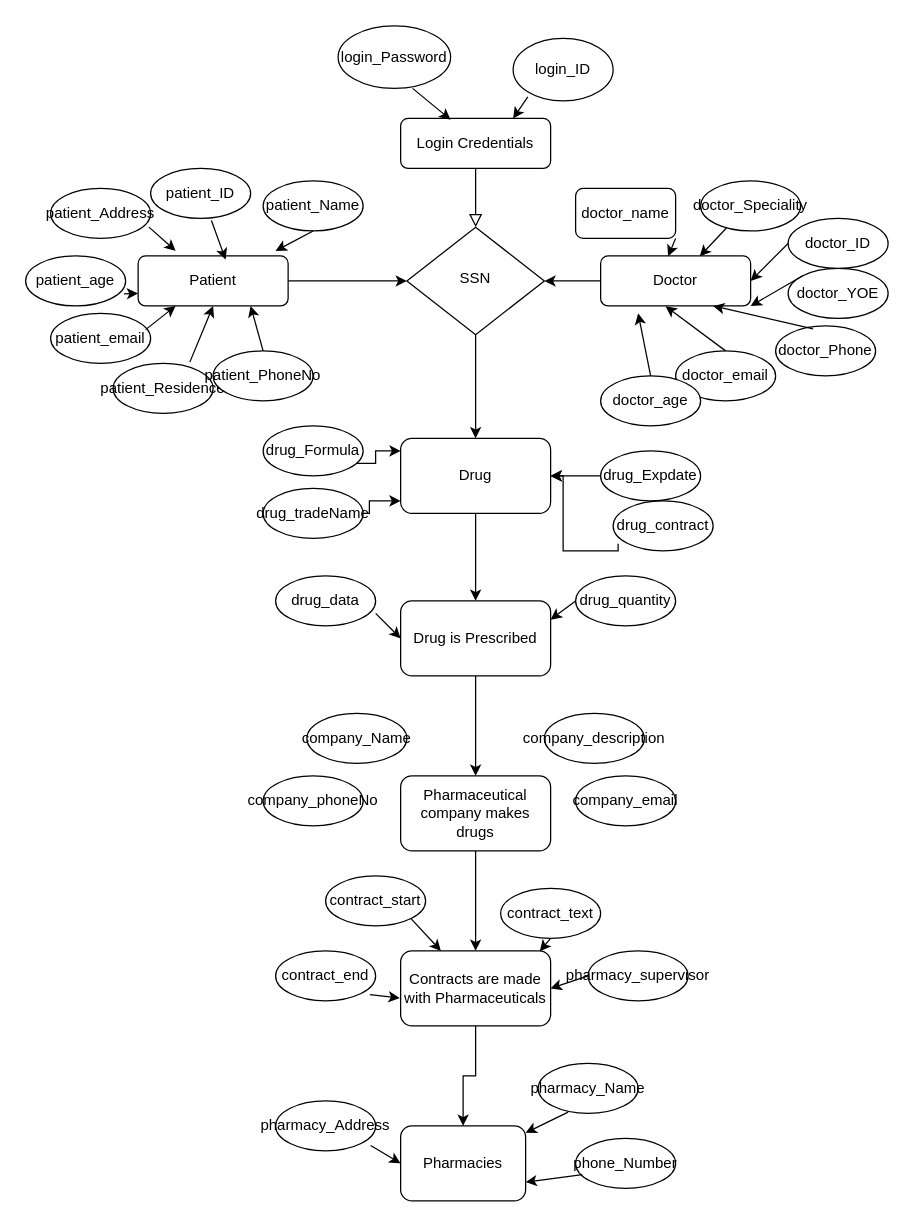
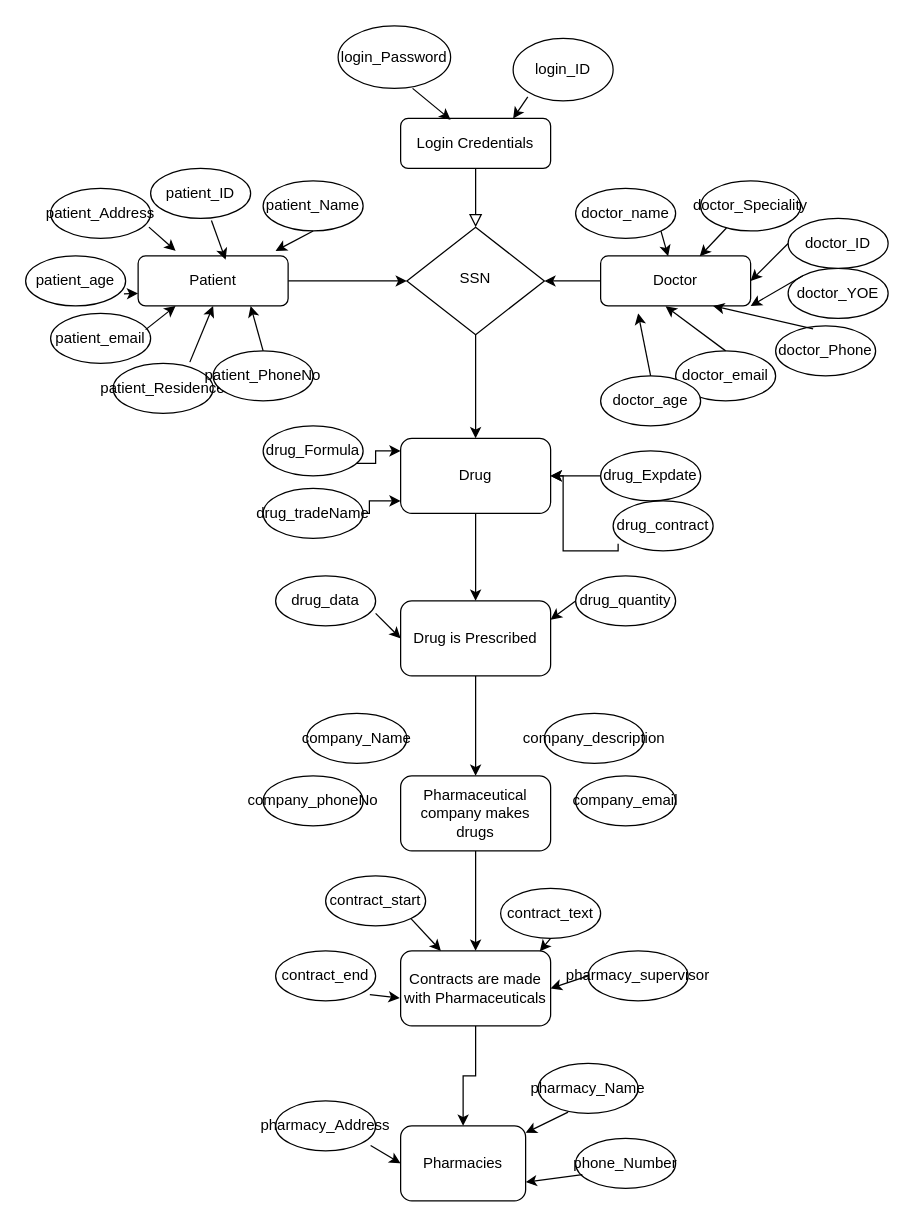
node "doctor_name": shape rounded rectangle -> ellipse
